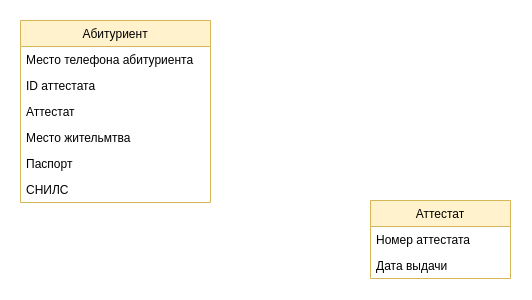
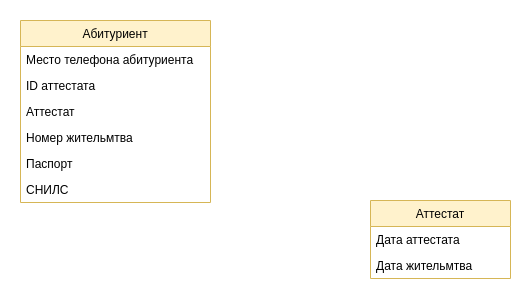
node "Место жительмтва": label "Место жительмтва" -> "Номер жительмтва"
node "Номер аттестата": label "Номер аттестата" -> "Дата аттестата"
node "Дата выдачи": label "Дата выдачи" -> "Дата жительмтва"
